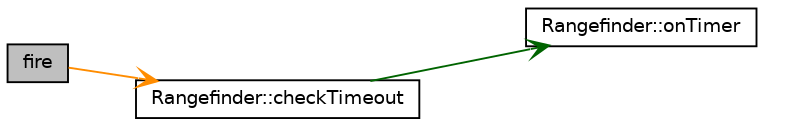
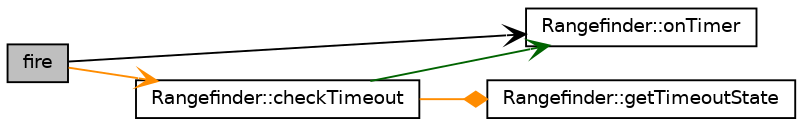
edge "fire" -> "Rangefinder::onTimer": added
node "Rangefinder::getTimeoutState": added
